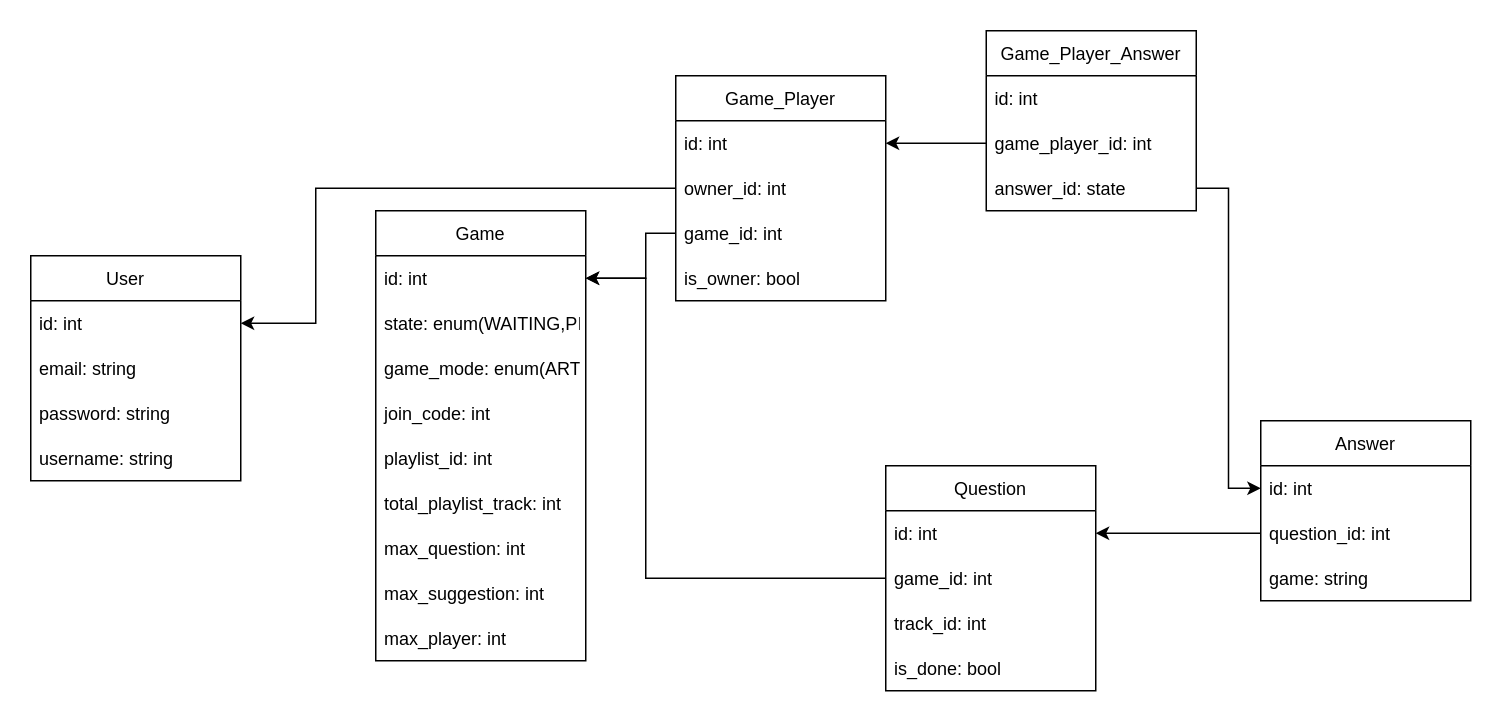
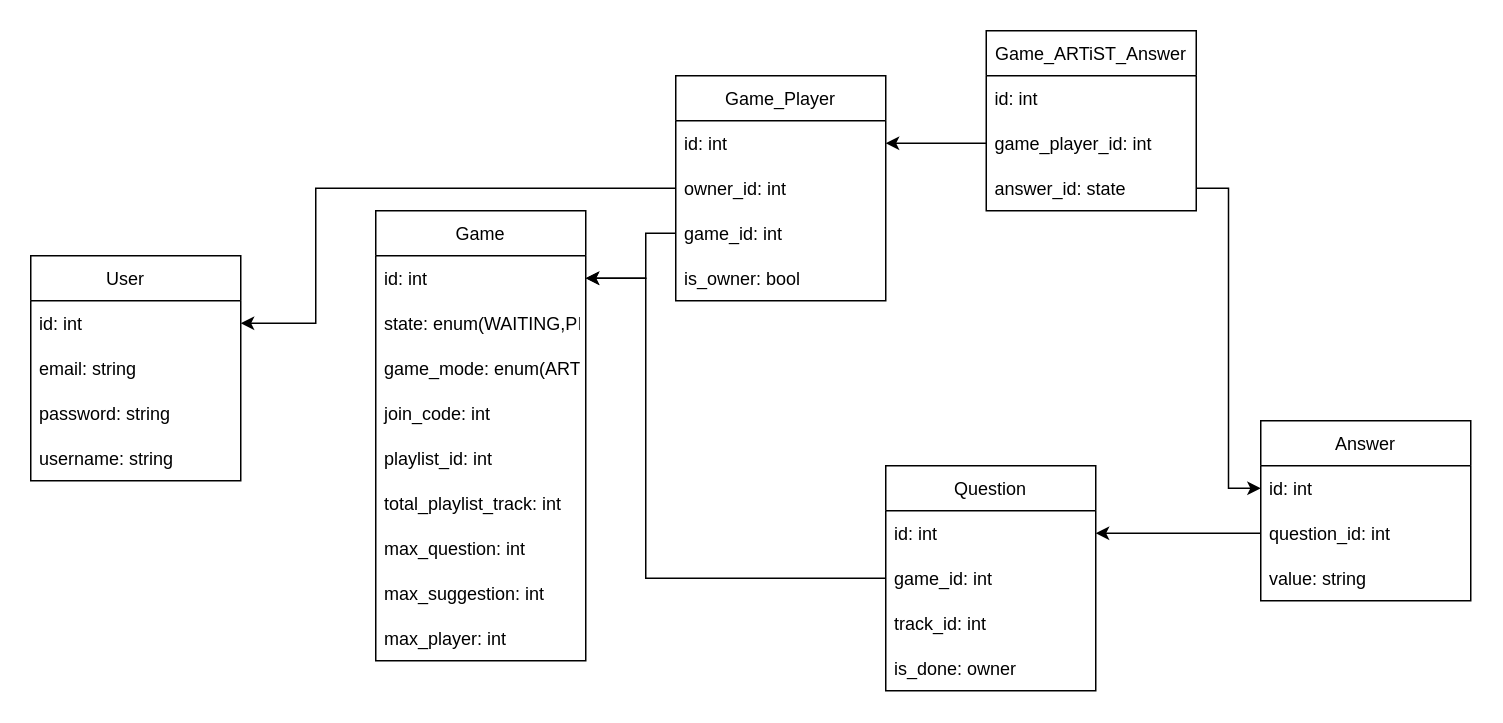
node "Game_Player_Answer": label "Game_Player_Answer" -> "Game_ARTiST_Answer"
node "game: string": label "game: string" -> "value: string"
node "is_done: bool": label "is_done: bool" -> "is_done: owner"
